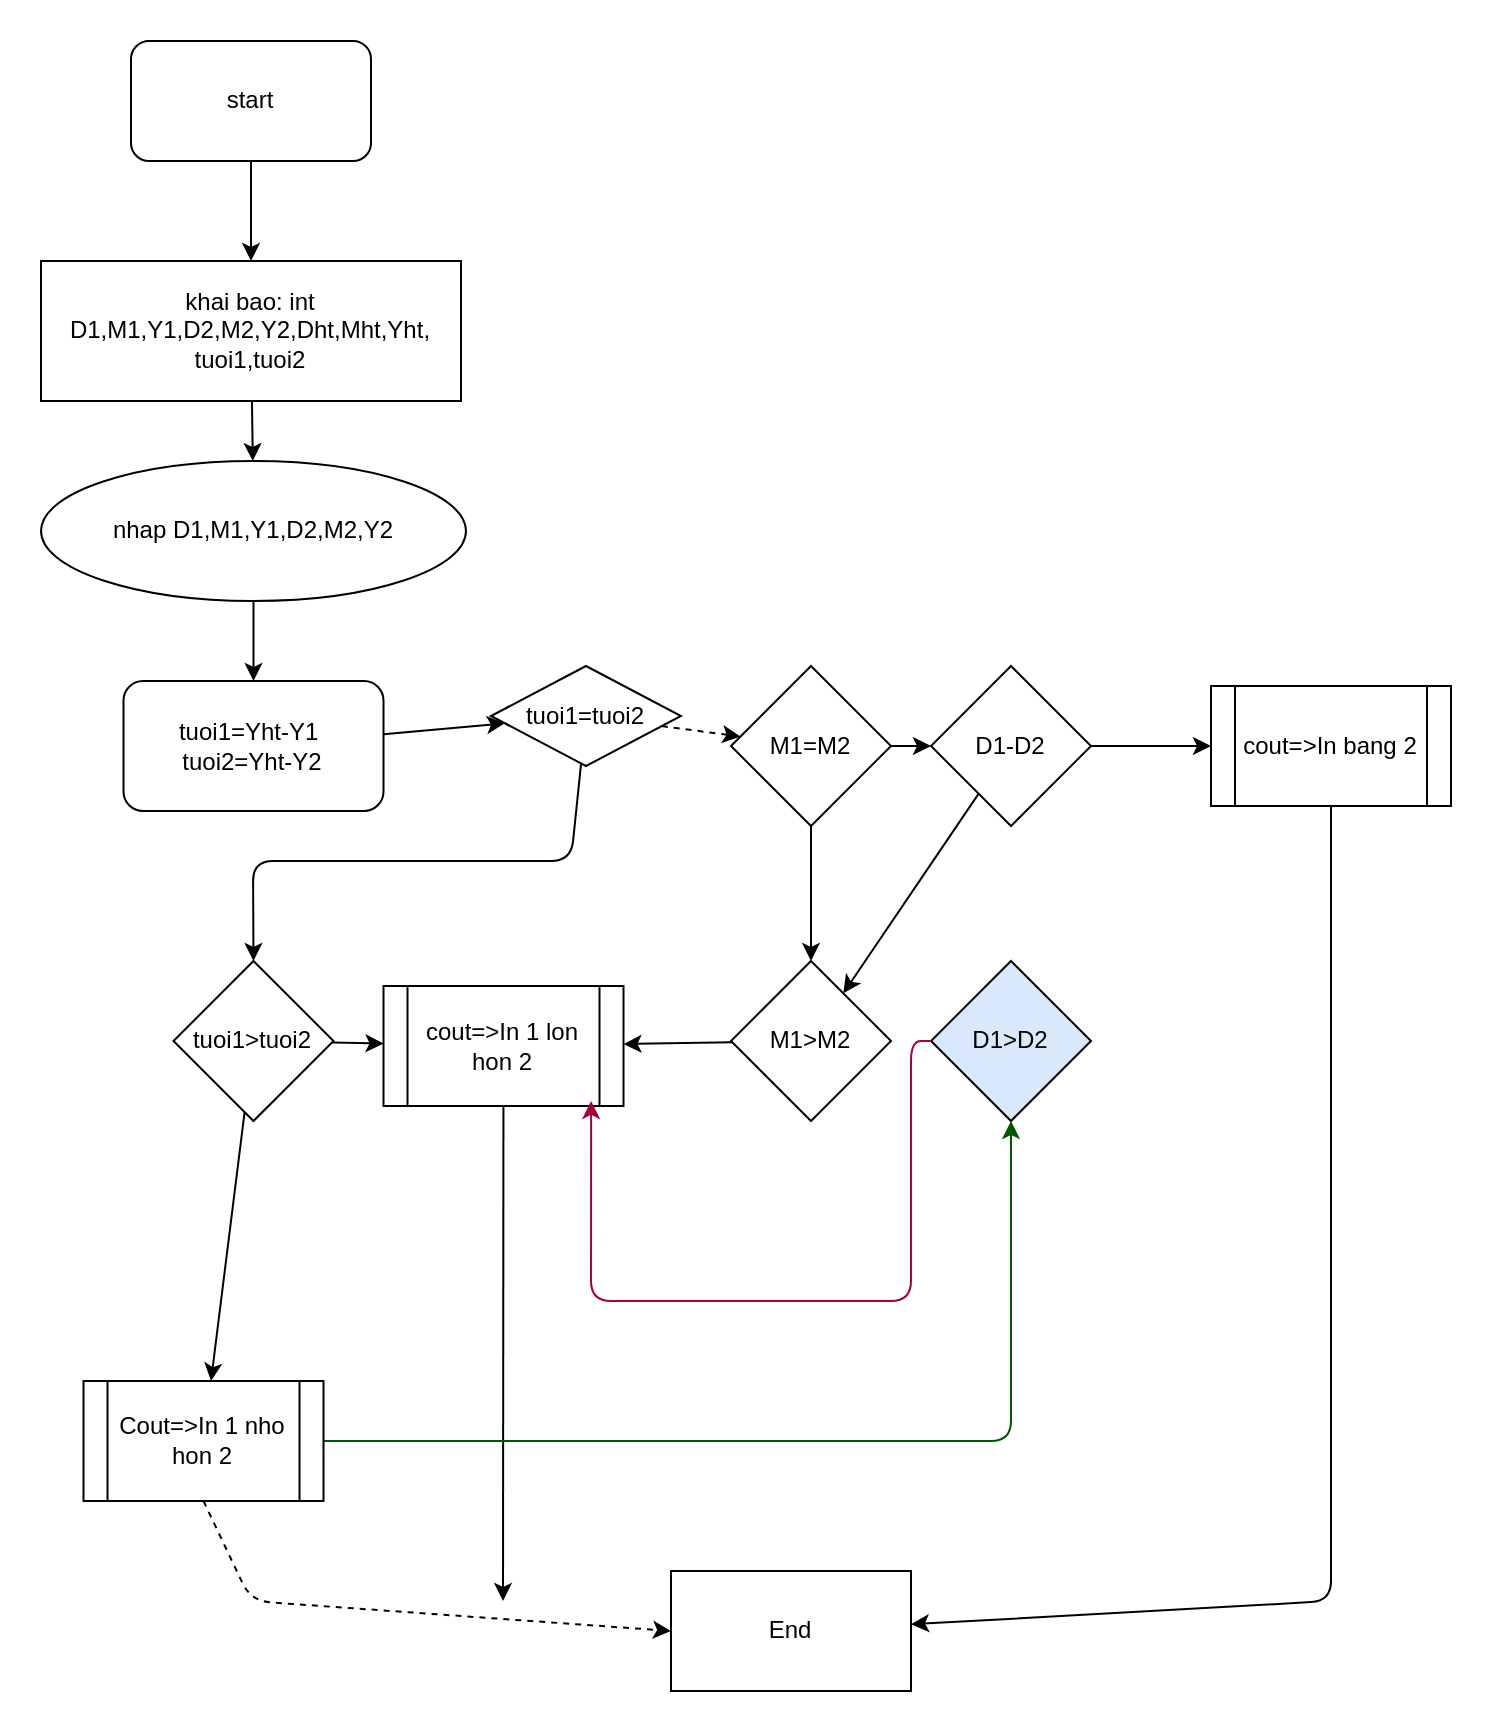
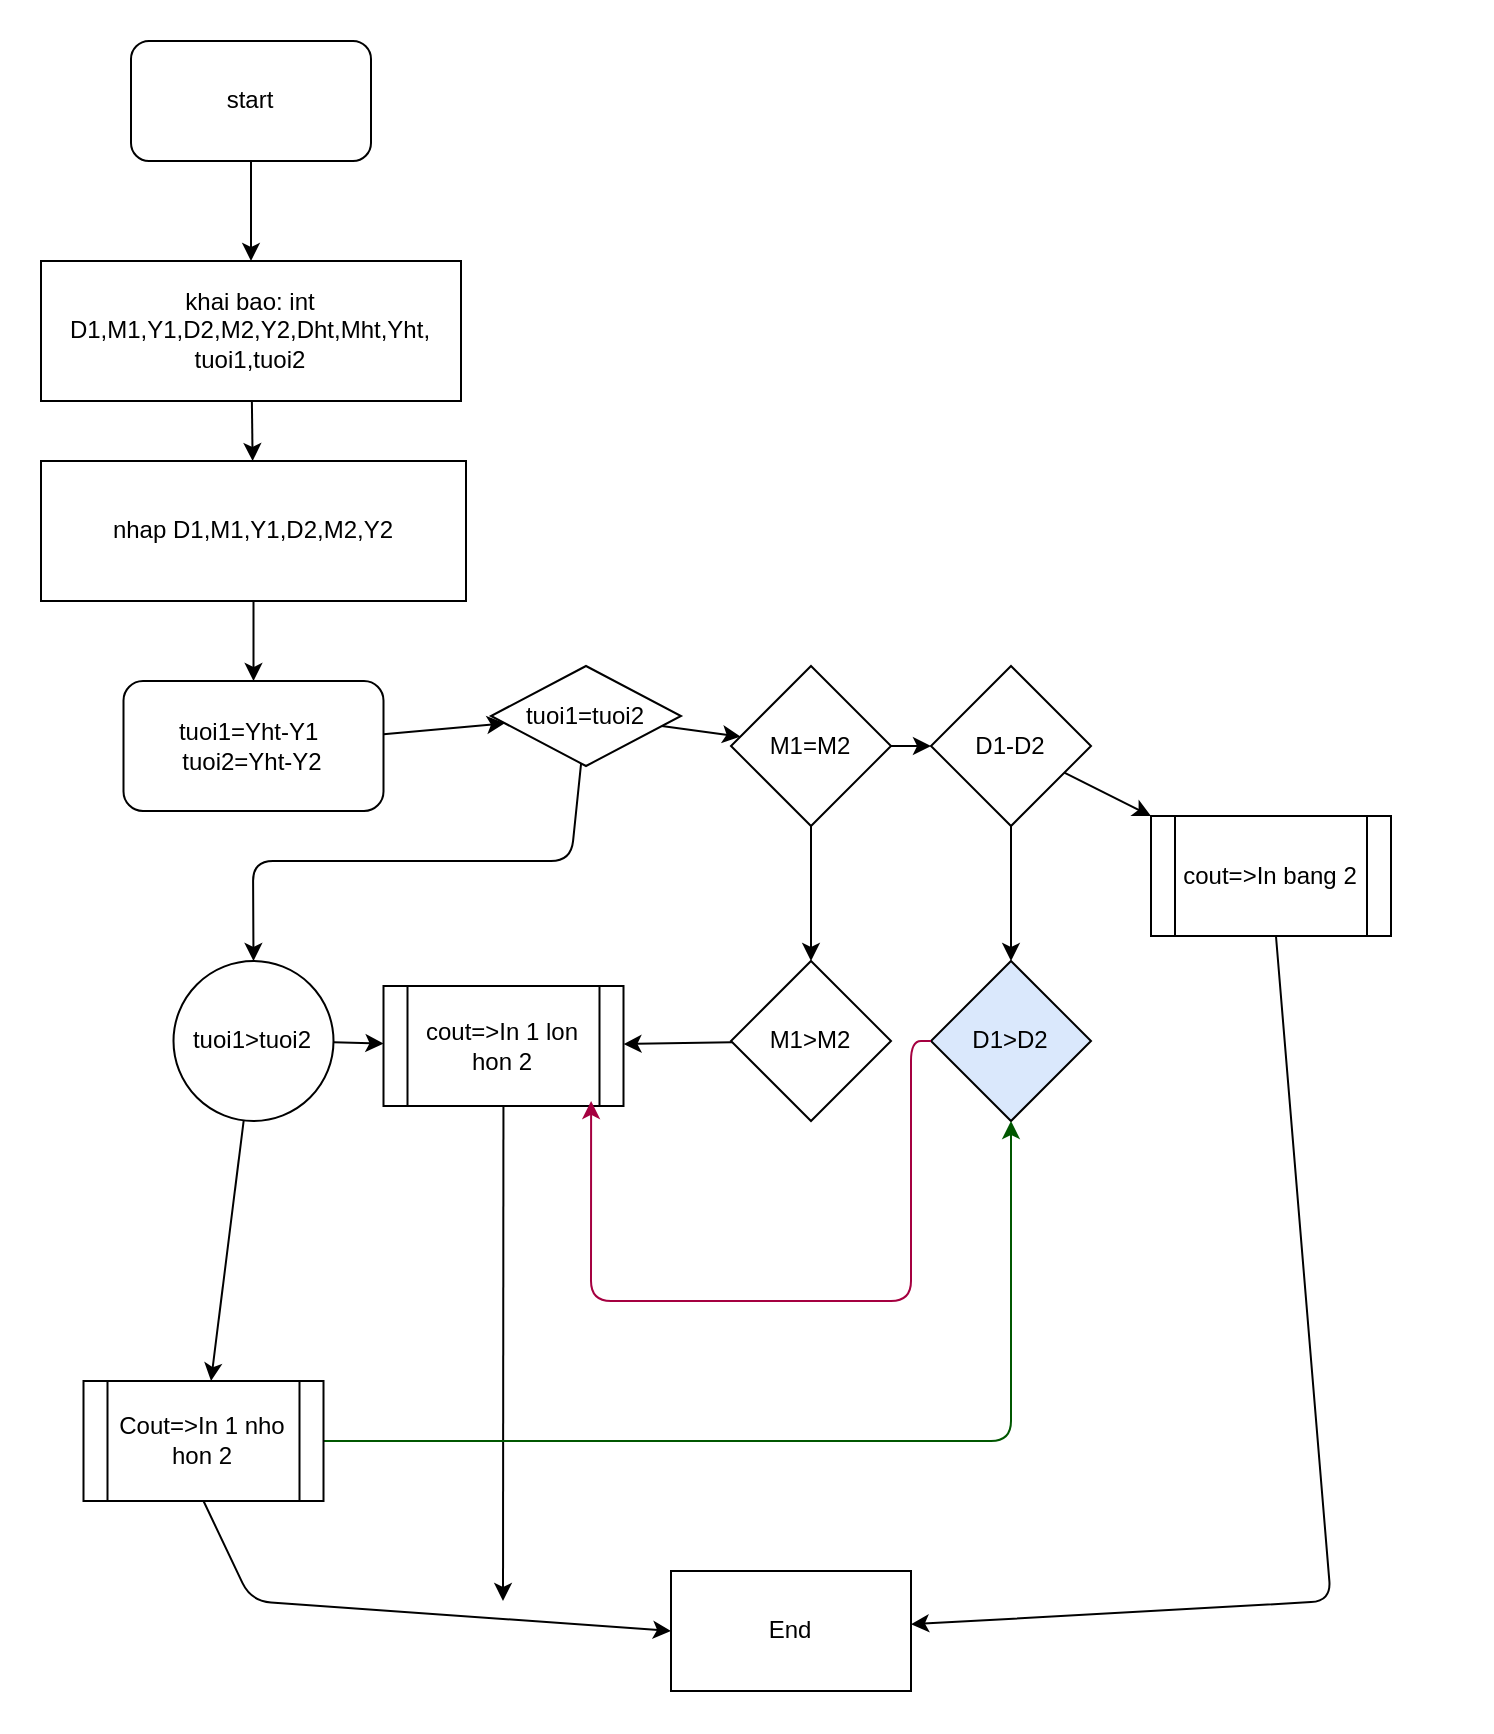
node "nhap D1,M1,Y1,D2,M2,Y2": shape ellipse -> rectangle
edge "tuoi1=tuoi2" -> "M1=M2": style dashed -> solid
node "cout=>In bang 2": moved (1331, 746) -> (1271, 876)
edge "D1-D2" -> "M1>M2": now "D1-D2" -> "D1>D2"
node "tuoi1>tuoi2": shape diamond -> ellipse
edge "Cout=>In 1 nho hon 2" -> "End": style dashed -> solid
